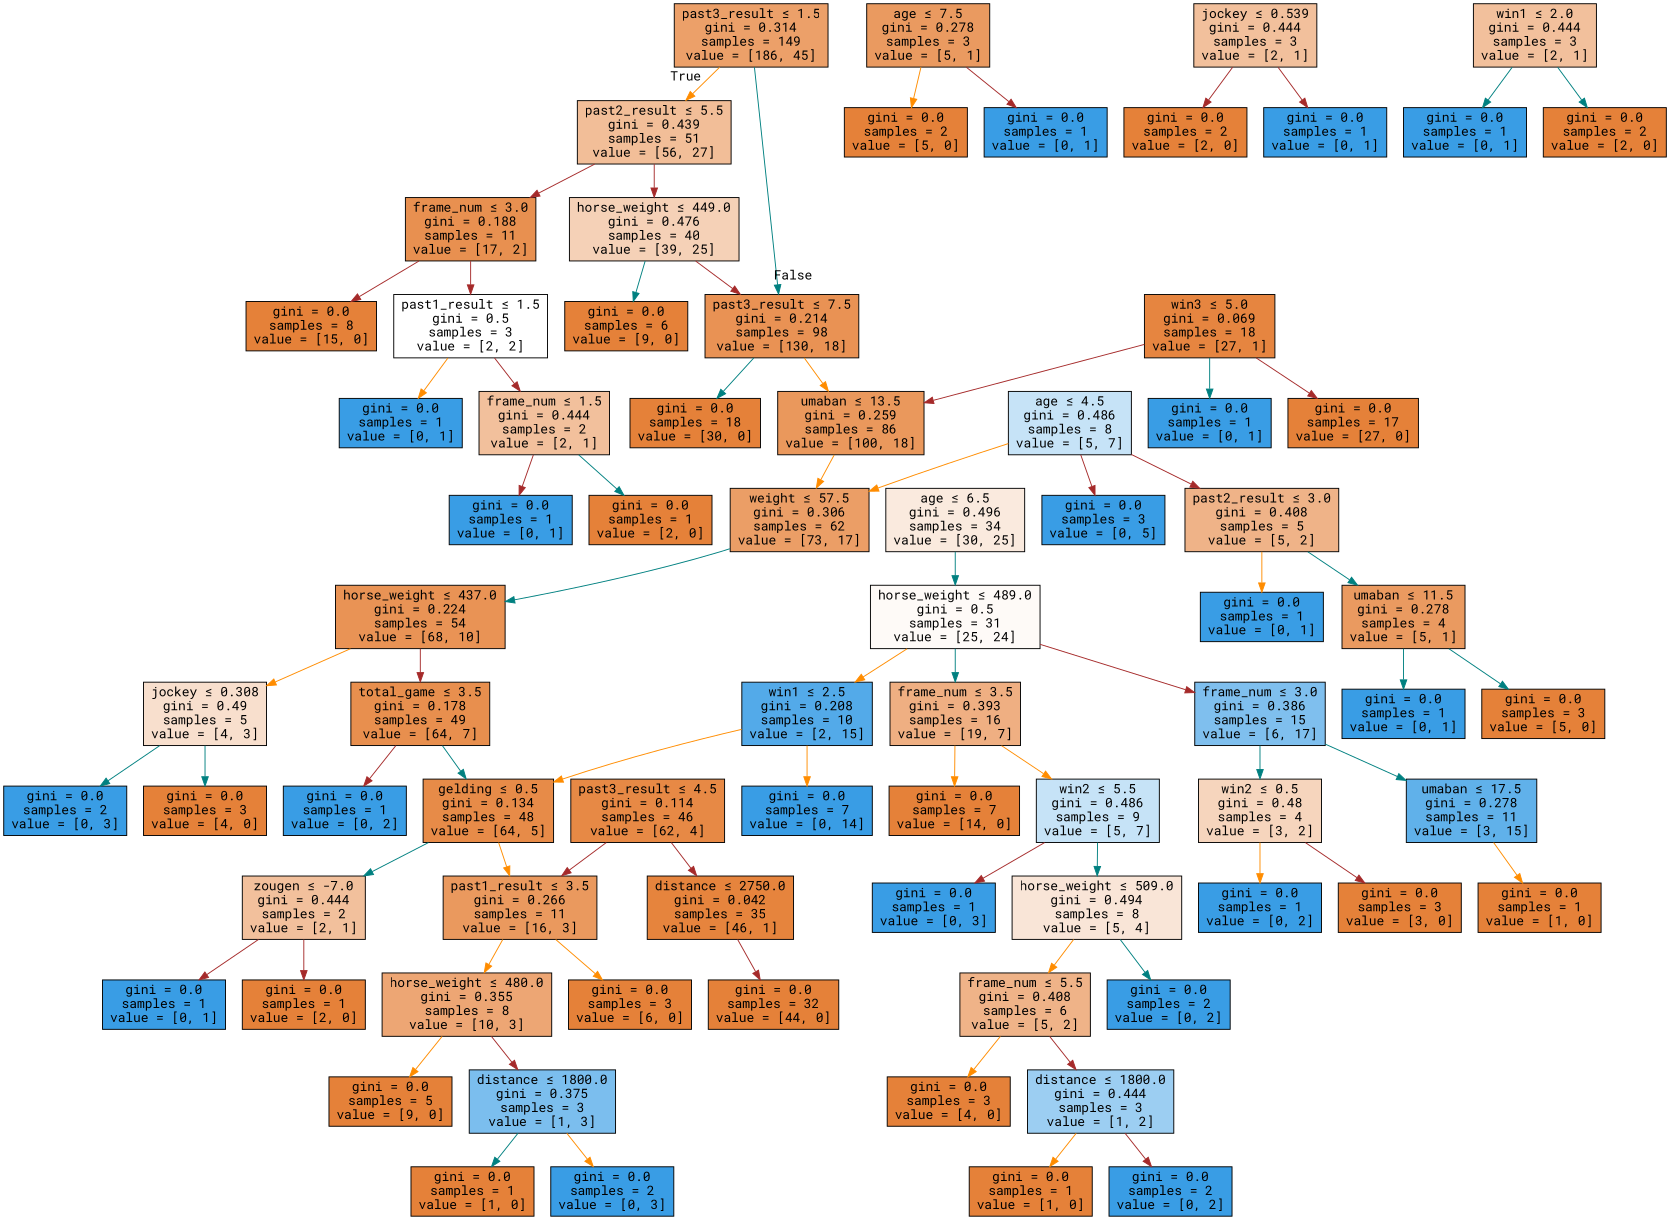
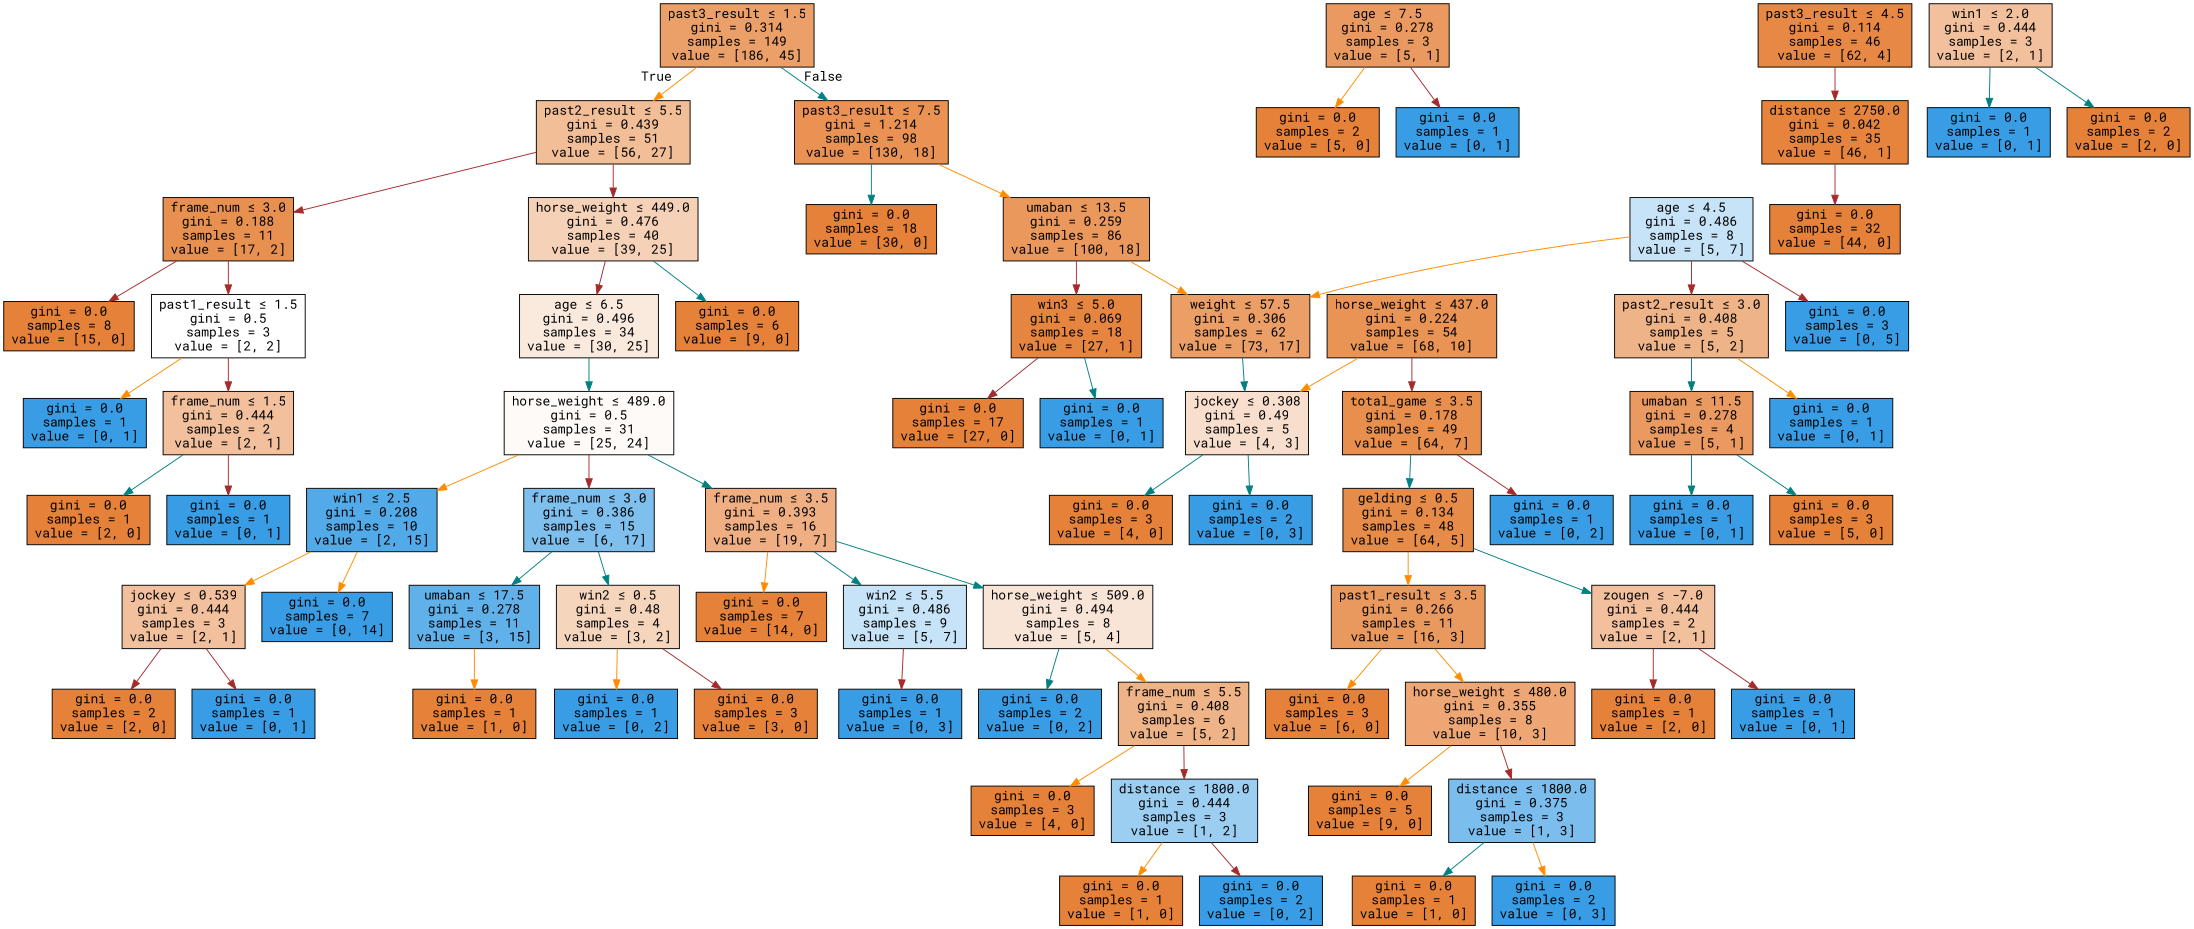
edge "horse_weight ≤ 449.0" -> "past3_result ≤ 7.5": now "horse_weight ≤ 449.0" -> "age ≤ 6.5"
node "past3_result ≤ 7.5": text "gini = 0.214" -> "gini = 1.214"
edge "win3 ≤ 5.0" -> "umaban ≤ 13.5": reversed
edge "weight ≤ 57.5" -> "horse_weight ≤ 437.0": now "weight ≤ 57.5" -> "jockey ≤ 0.308"
edge "win1 ≤ 2.5" -> "gelding ≤ 0.5": now "win1 ≤ 2.5" -> "jockey ≤ 0.539"
edge "frame_num ≤ 3.5" -> "win2 ≤ 5.5": color darkorange -> teal
edge "win2 ≤ 5.5" -> "horse_weight ≤ 509.0": now "frame_num ≤ 3.5" -> "horse_weight ≤ 509.0"
edge "past3_result ≤ 4.5" -> "past1_result ≤ 3.5": removed
